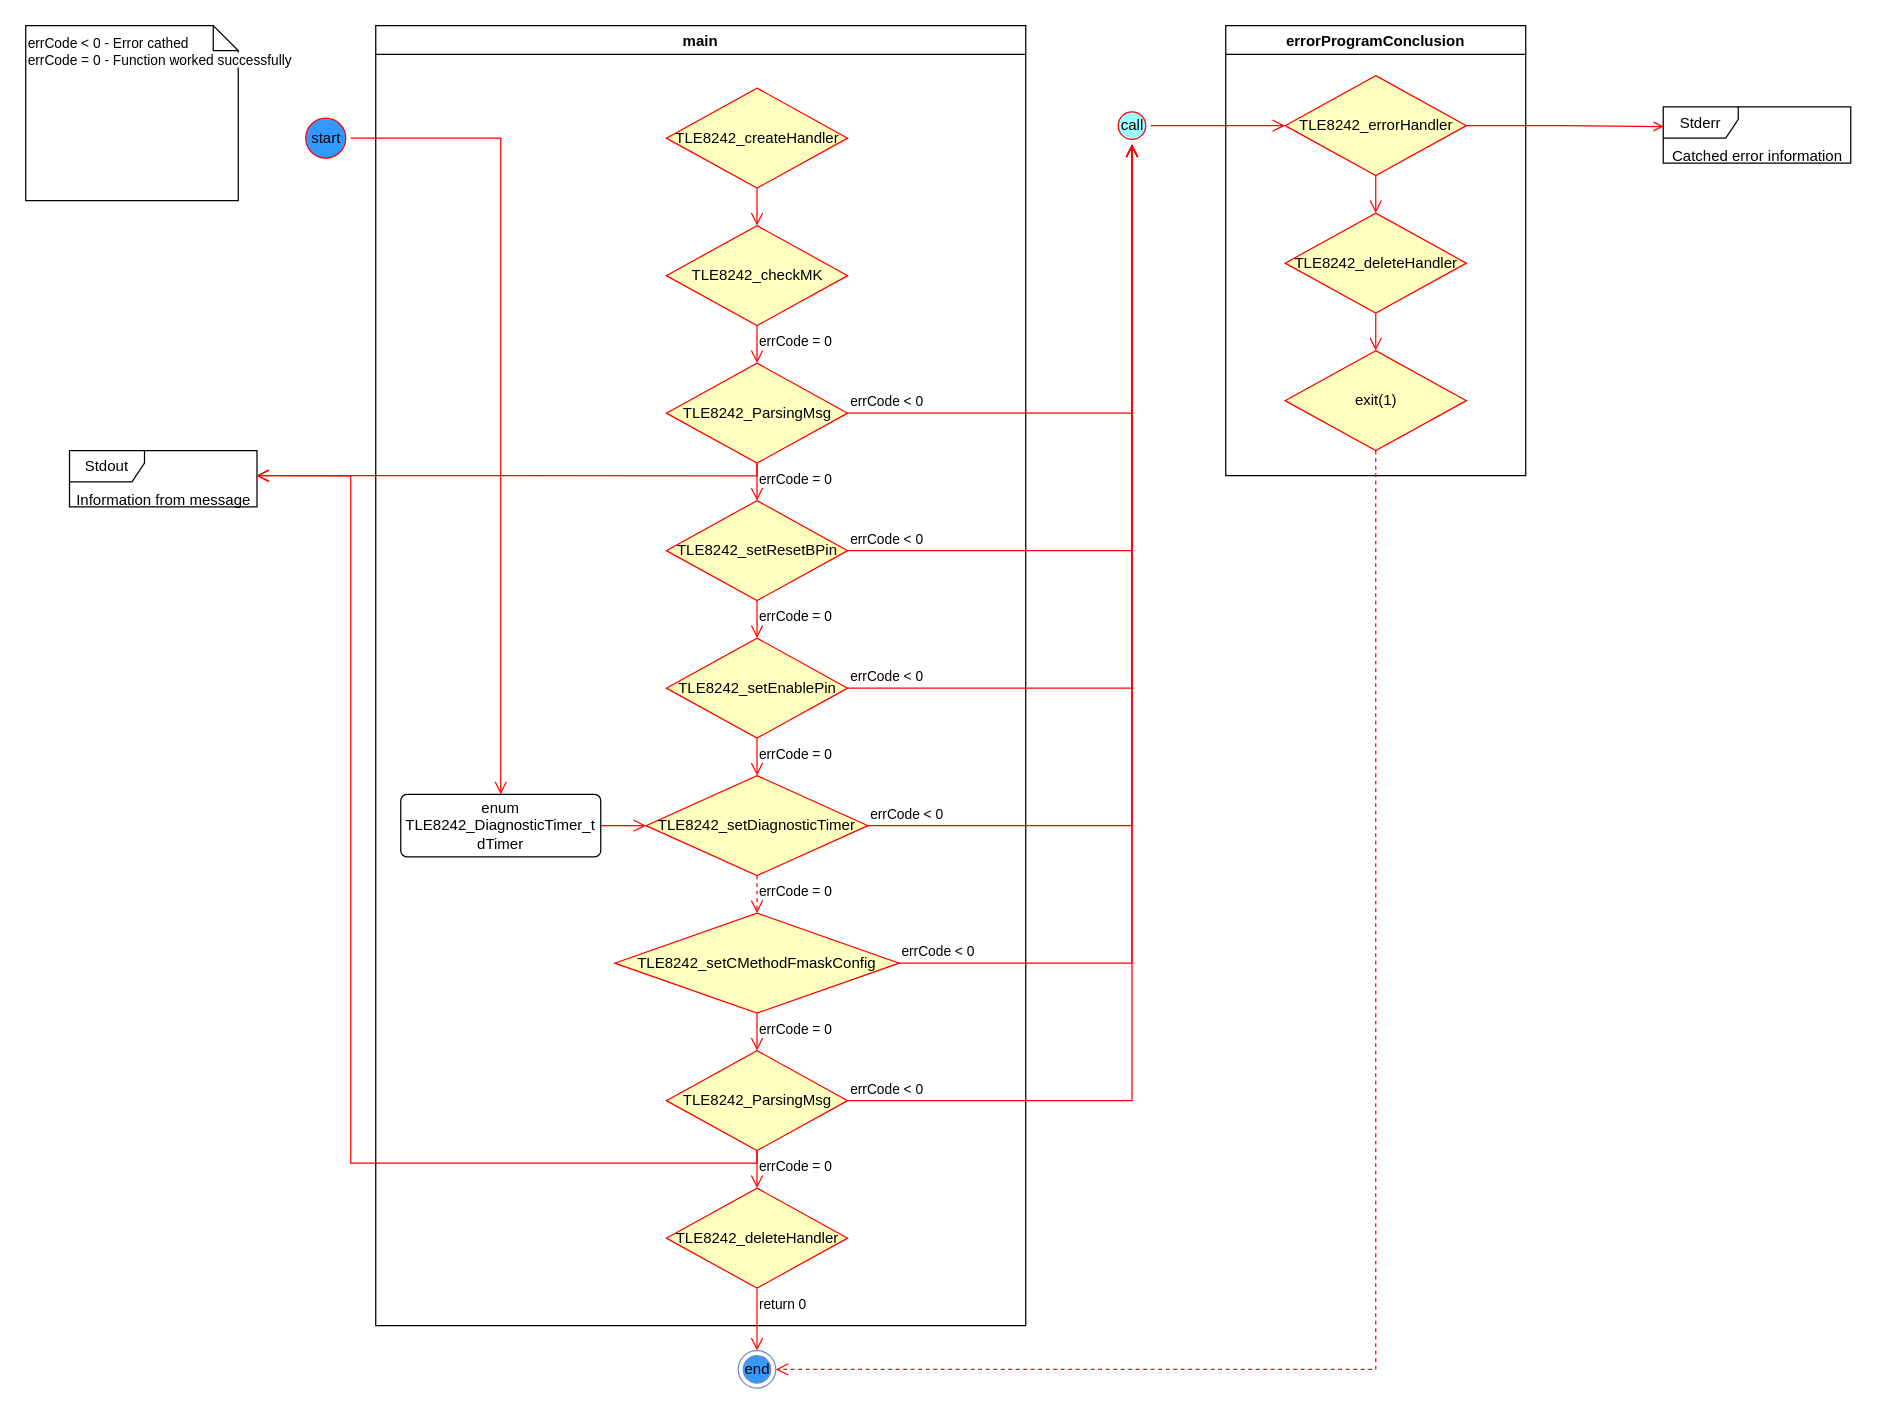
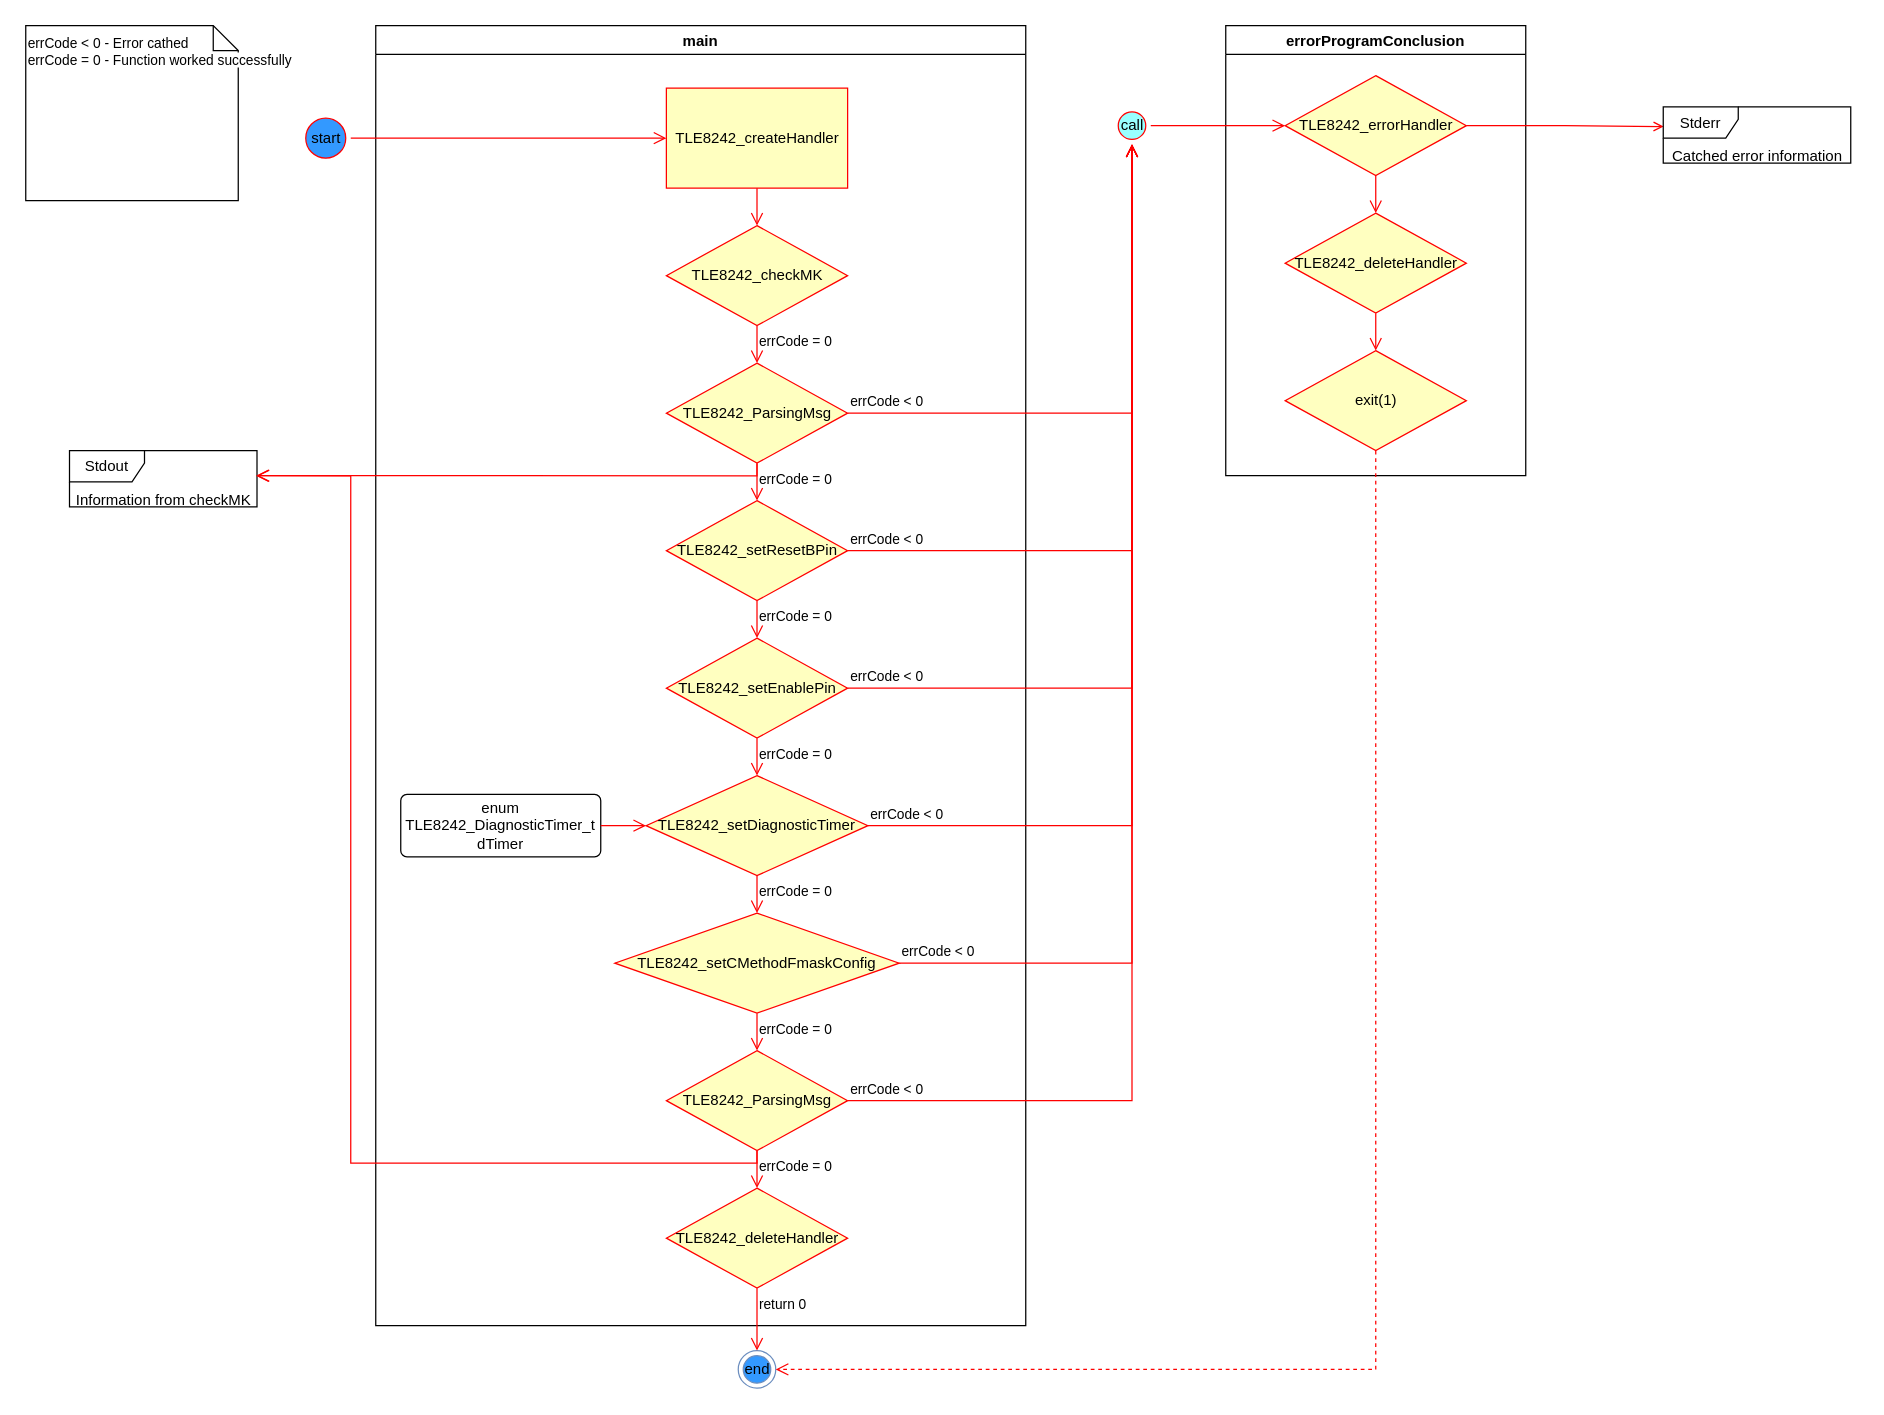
node "TLE8242_createHandler": shape diamond -> rectangle
edge "start" -> "enum TLE8242_DiagnosticTimer_t dTimer": now "start" -> "TLE8242_createHandler"
node "Information from message": label "Information from message" -> "Information from checkMK"
edge "TLE8242_setDiagnosticTimer" -> "TLE8242_setCMethodFmaskConfig": style dashed -> solid
